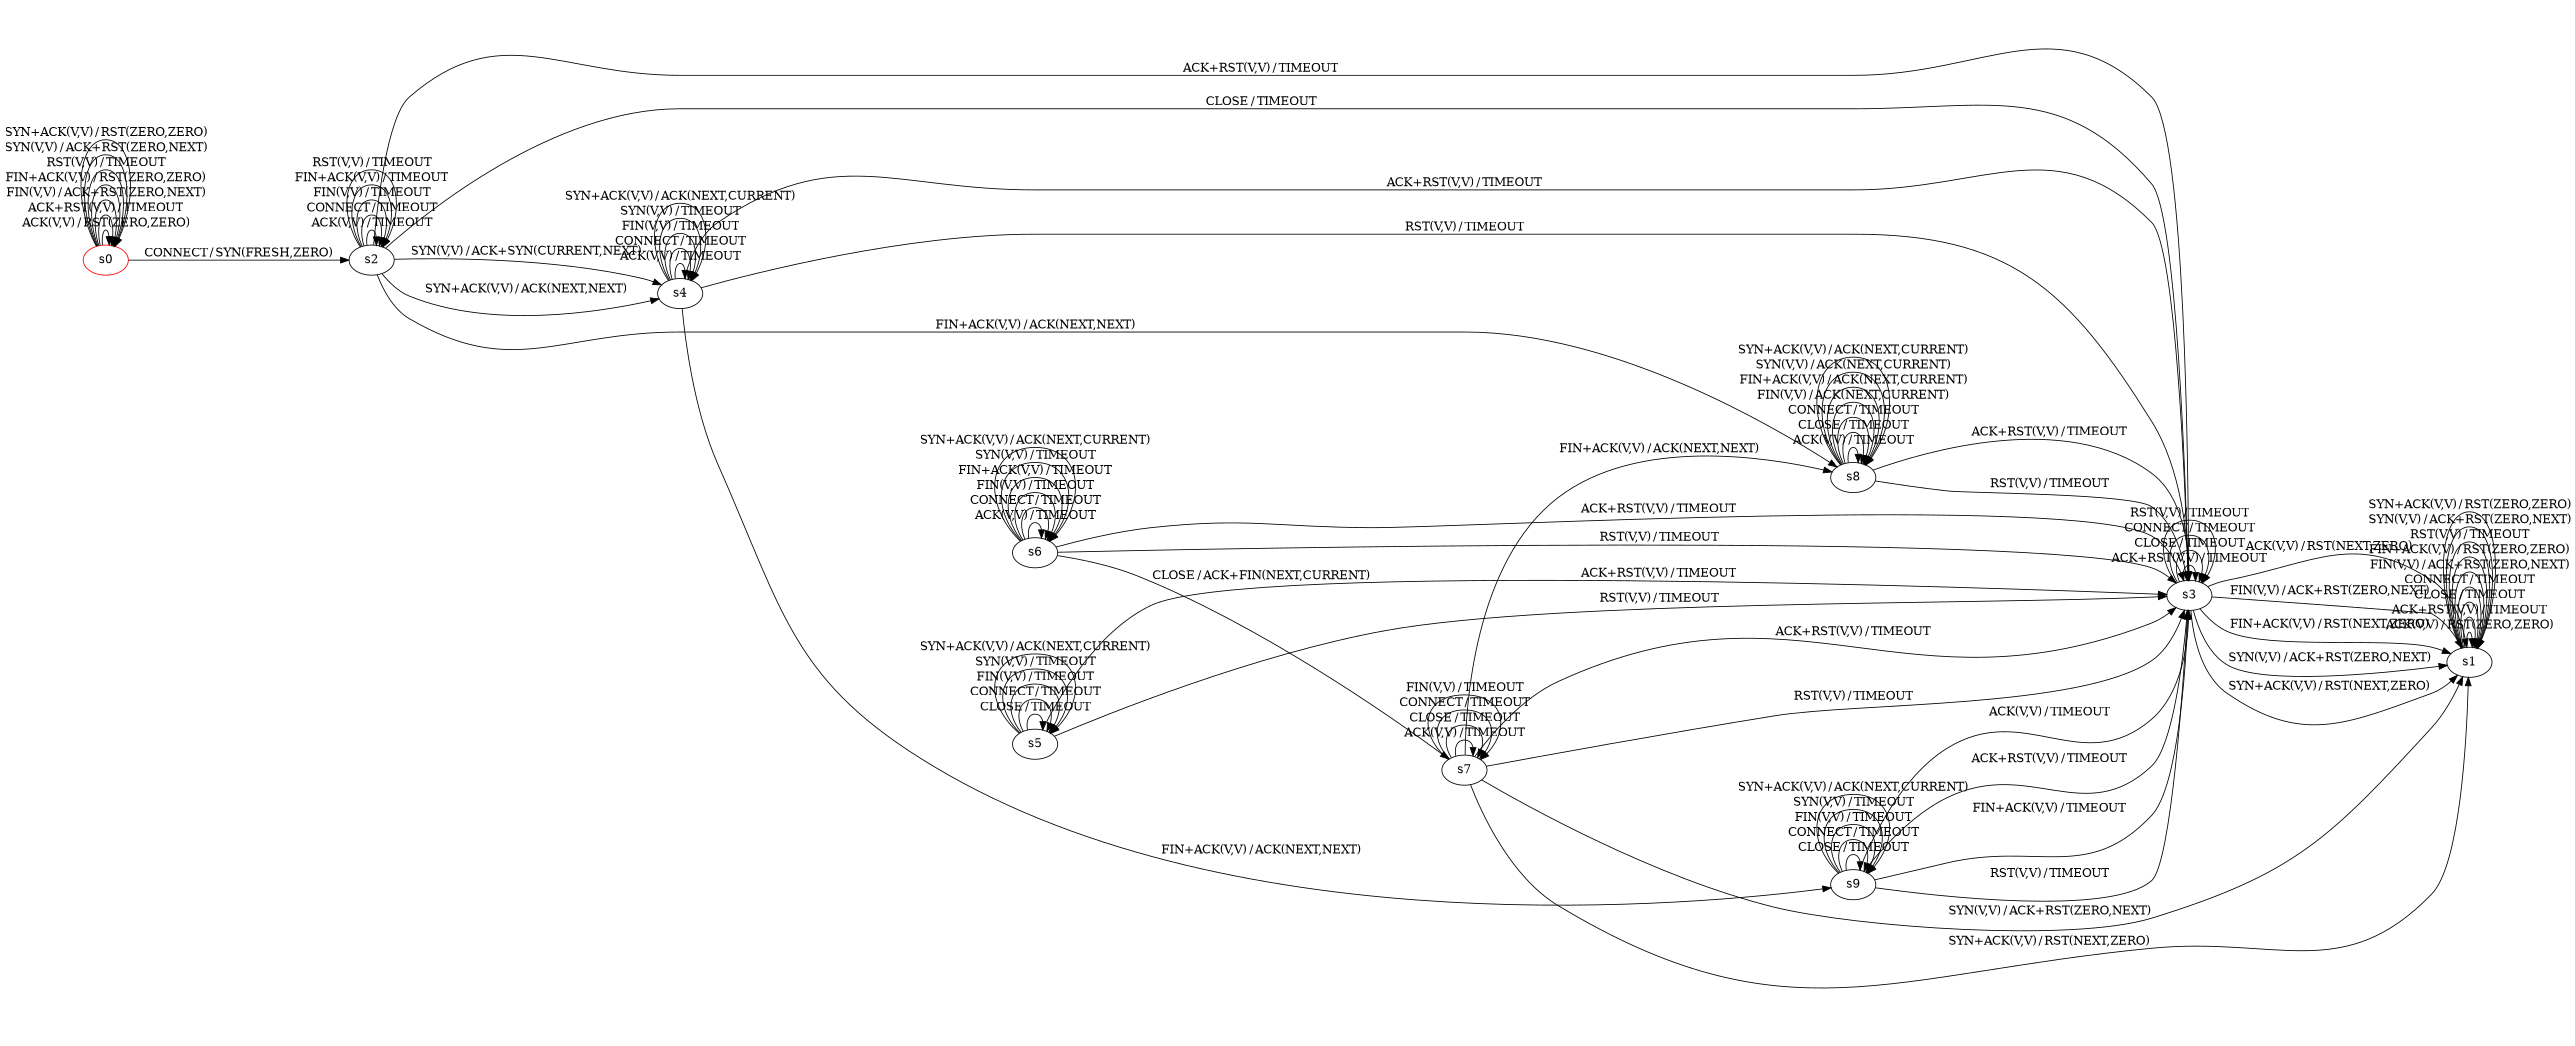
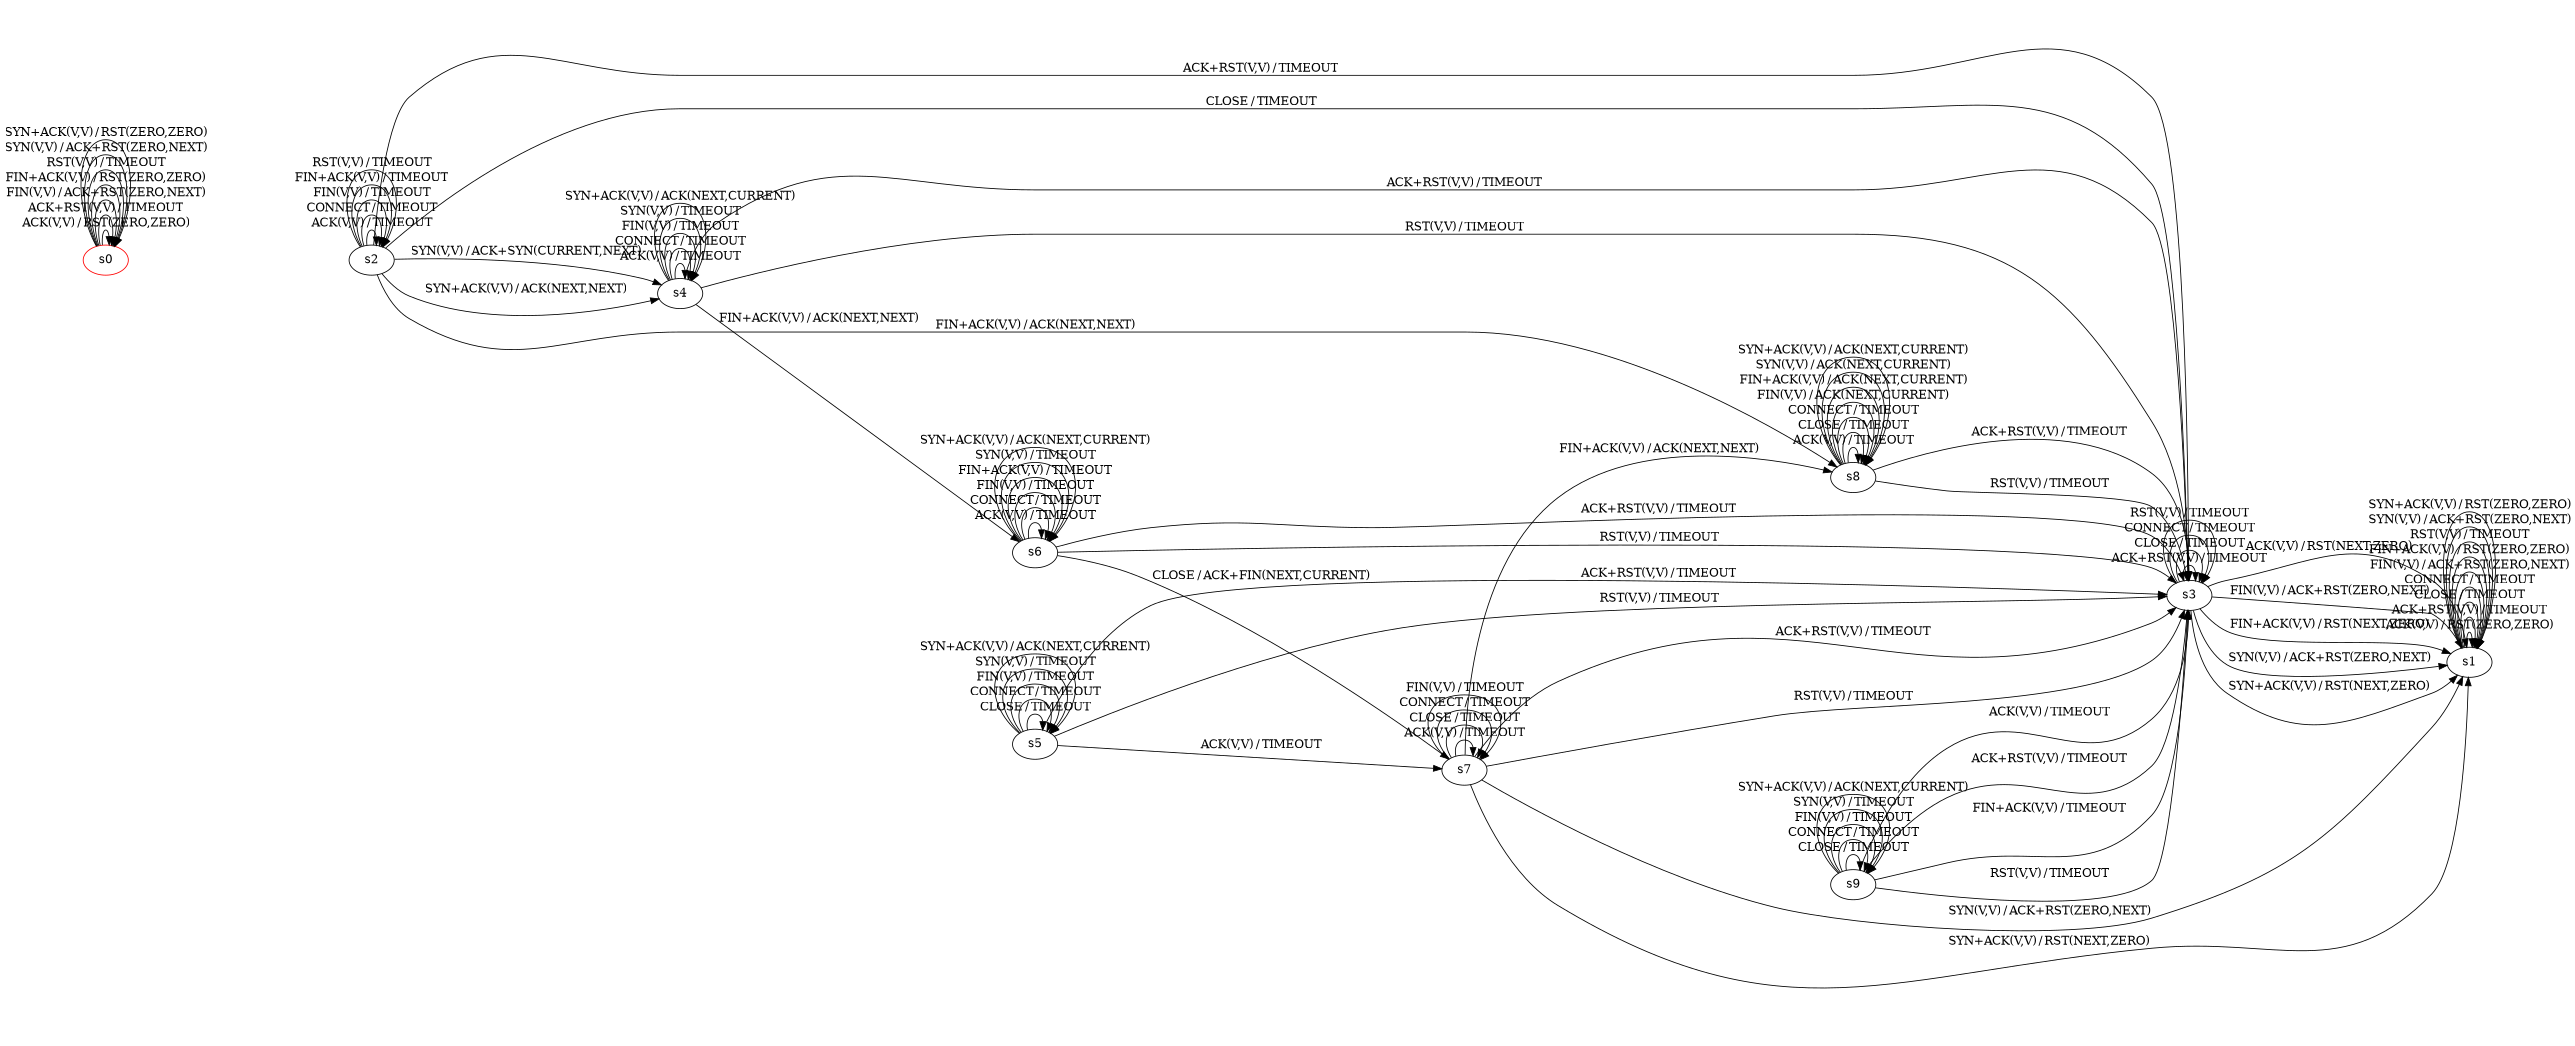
edge "s0" -> "s2": removed, label "CONNECT / SYN(FRESH,ZERO)"
edge "s5" -> "s7": added, label "ACK(V,V) / TIMEOUT"
edge "s4" -> "s9": now "s4" -> "s6"
